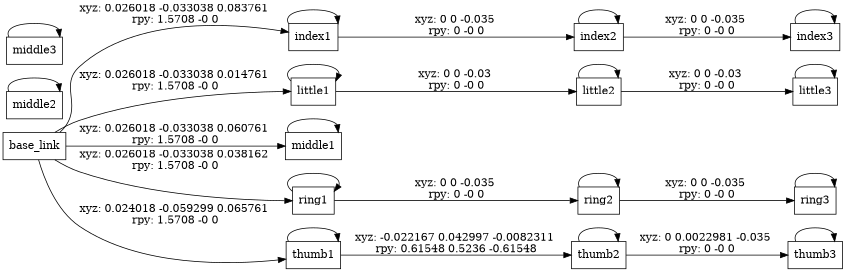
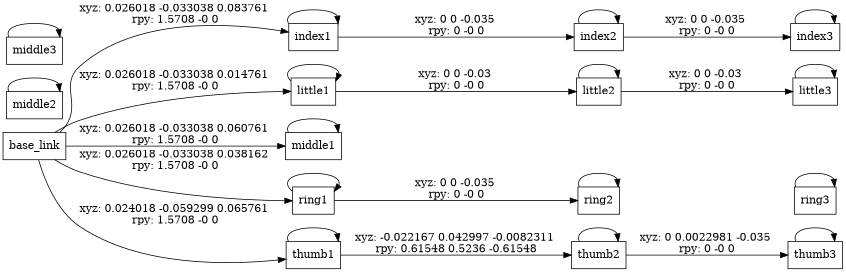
edge "ring2" -> "ring3": removed, label "xyz: 0 0 -0.035 rpy: 0 -0 0"
